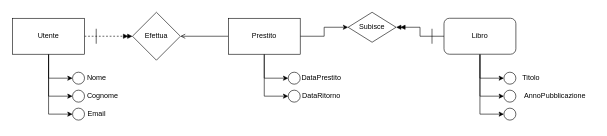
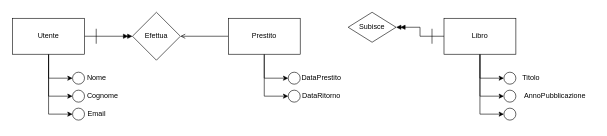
edge "Prestito" -> "Subisce": removed
edge "Utente" -> "Efettua": style dashed -> solid
node "Libro": shape rounded rectangle -> rectangle
